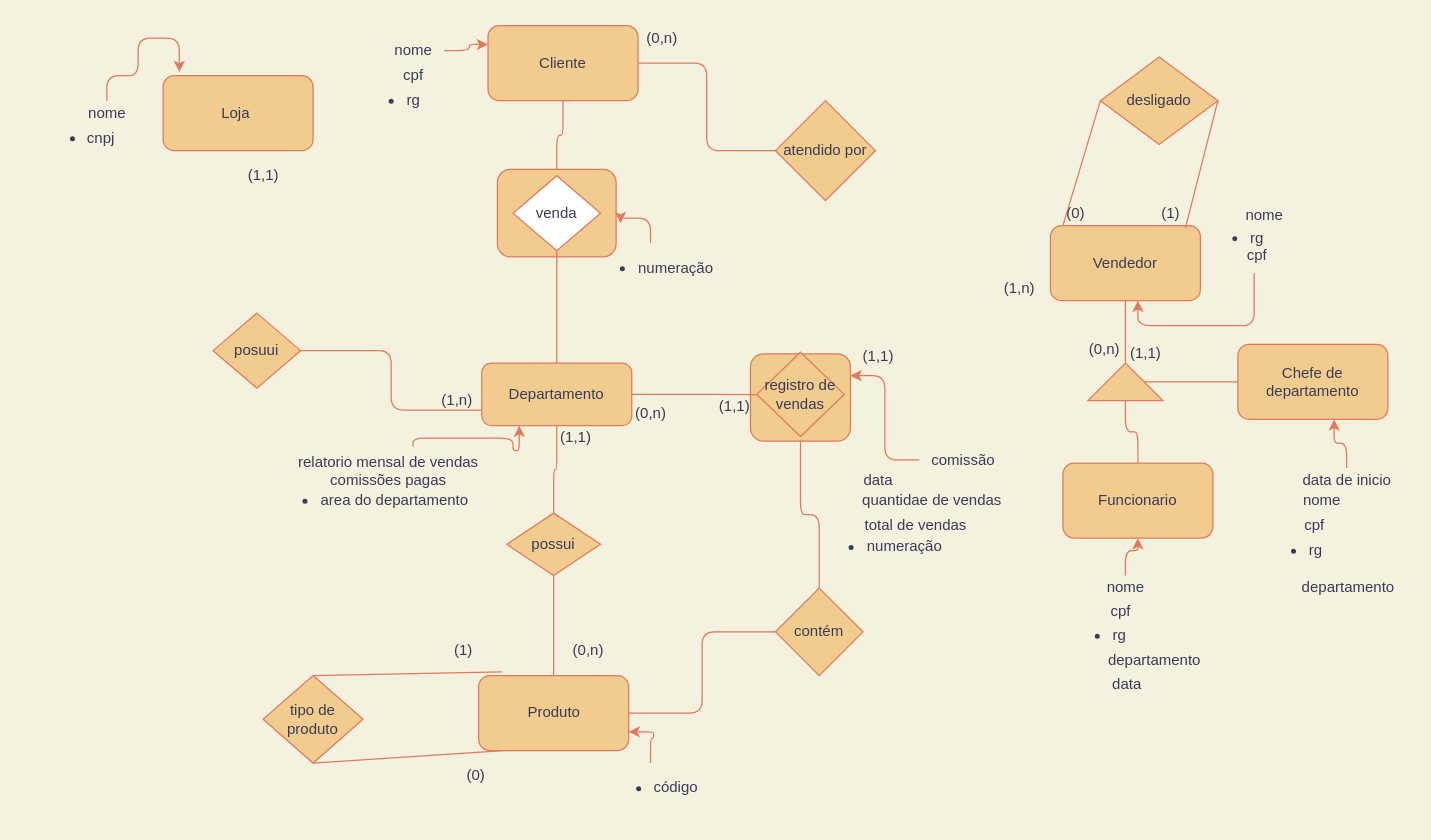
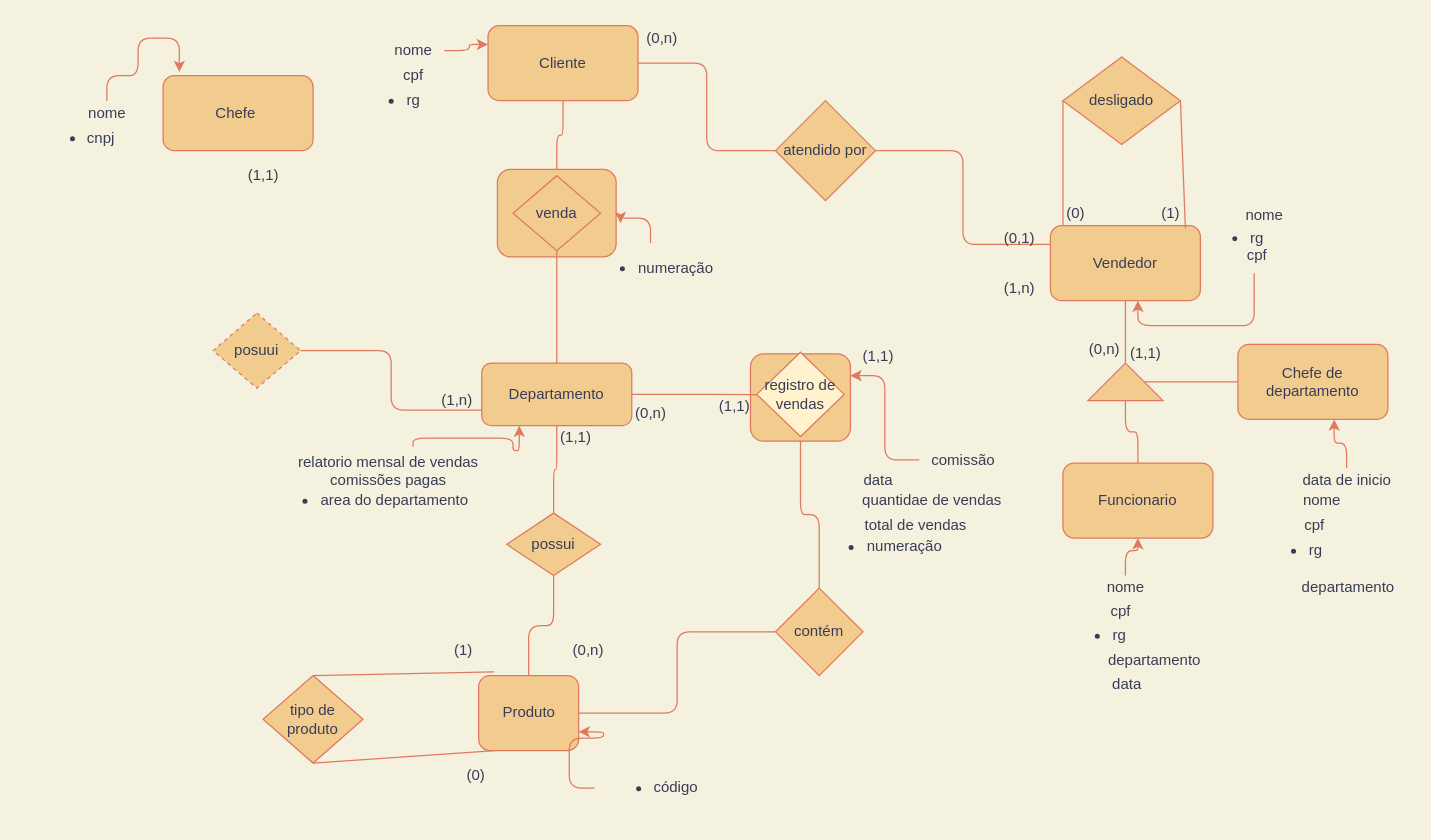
node "desligado": moved (1159, 101) -> (1122, 101)
node "Loja": label "Loja" -> "Chefe"
edge "atendido por" -- "Vendedor": added
node "venda": fillcolor #ffffff -> #f2cc8f
node "(0,1)": added
node "posuui": style solid -> dashed
node "registro de vendas": fillcolor #f2cc8f -> #fff2cc
node "Produto": size 150x75 -> 100x75
